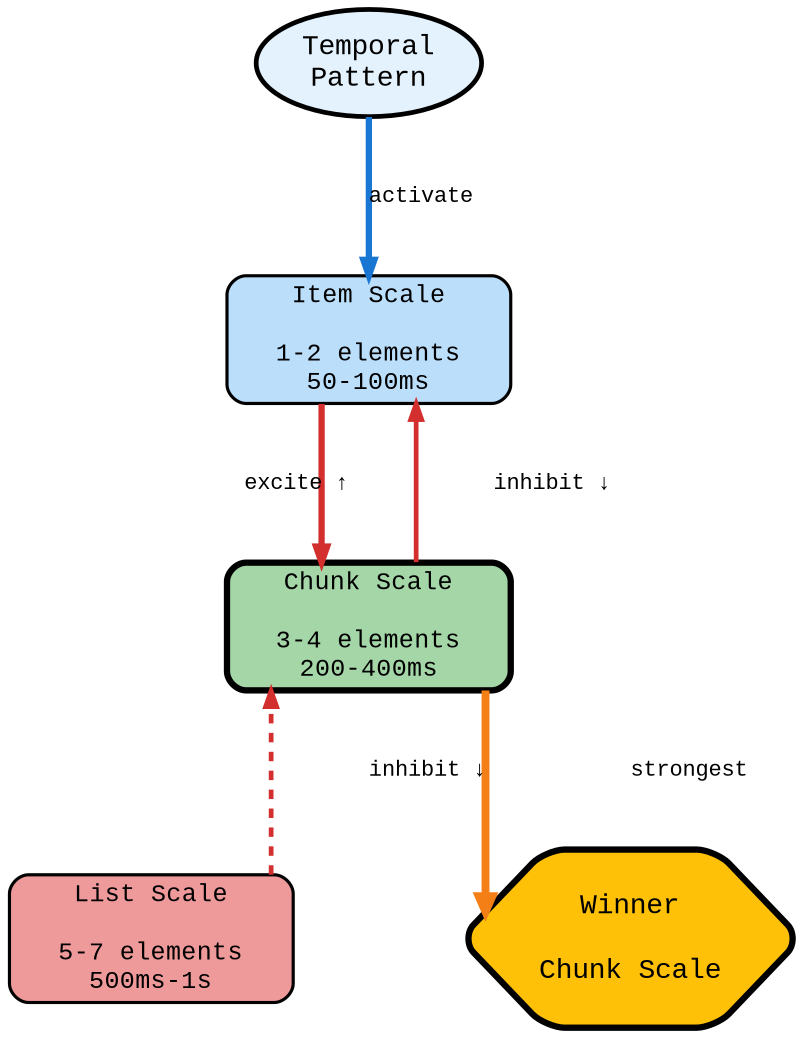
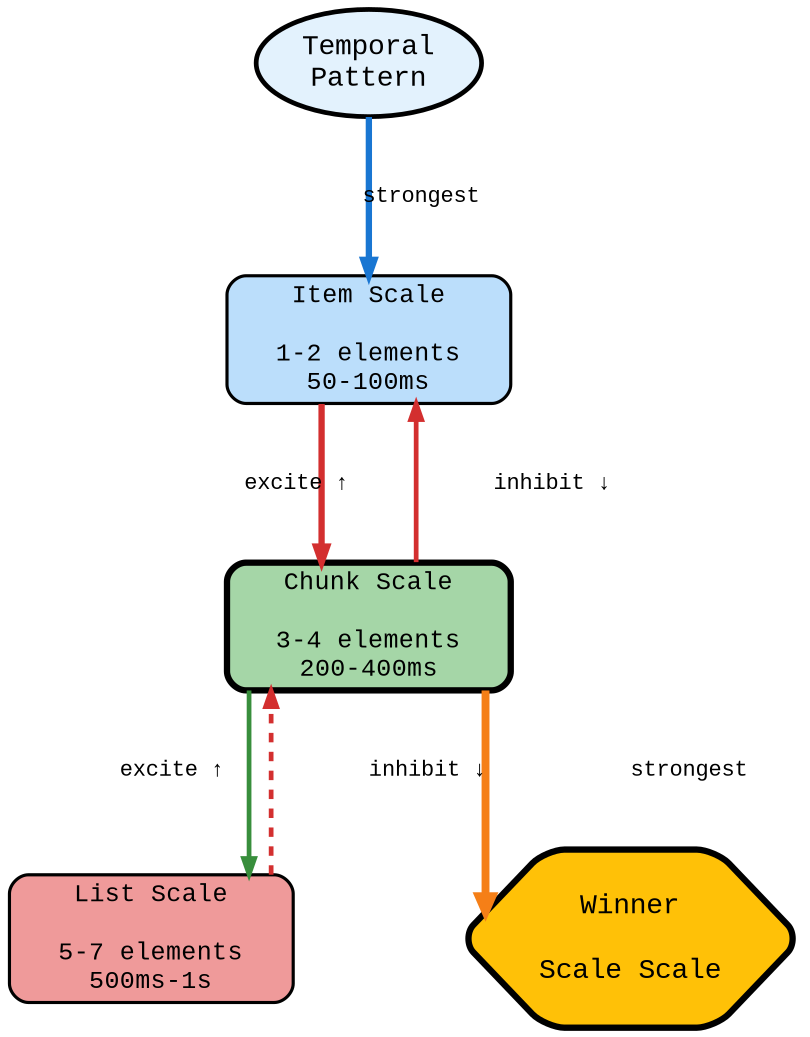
edge "Temporal Pattern" -> "Item Scale 1-2 elements 50-100ms": label "activate" -> "strongest"
edge "Chunk Scale 3-4 elements 200-400ms" -> "List Scale 5-7 elements 500ms-1s": added, label "excite ↑"
node "Winner Chunk Scale": label "Winner Chunk Scale" -> "Winner Scale Scale"
